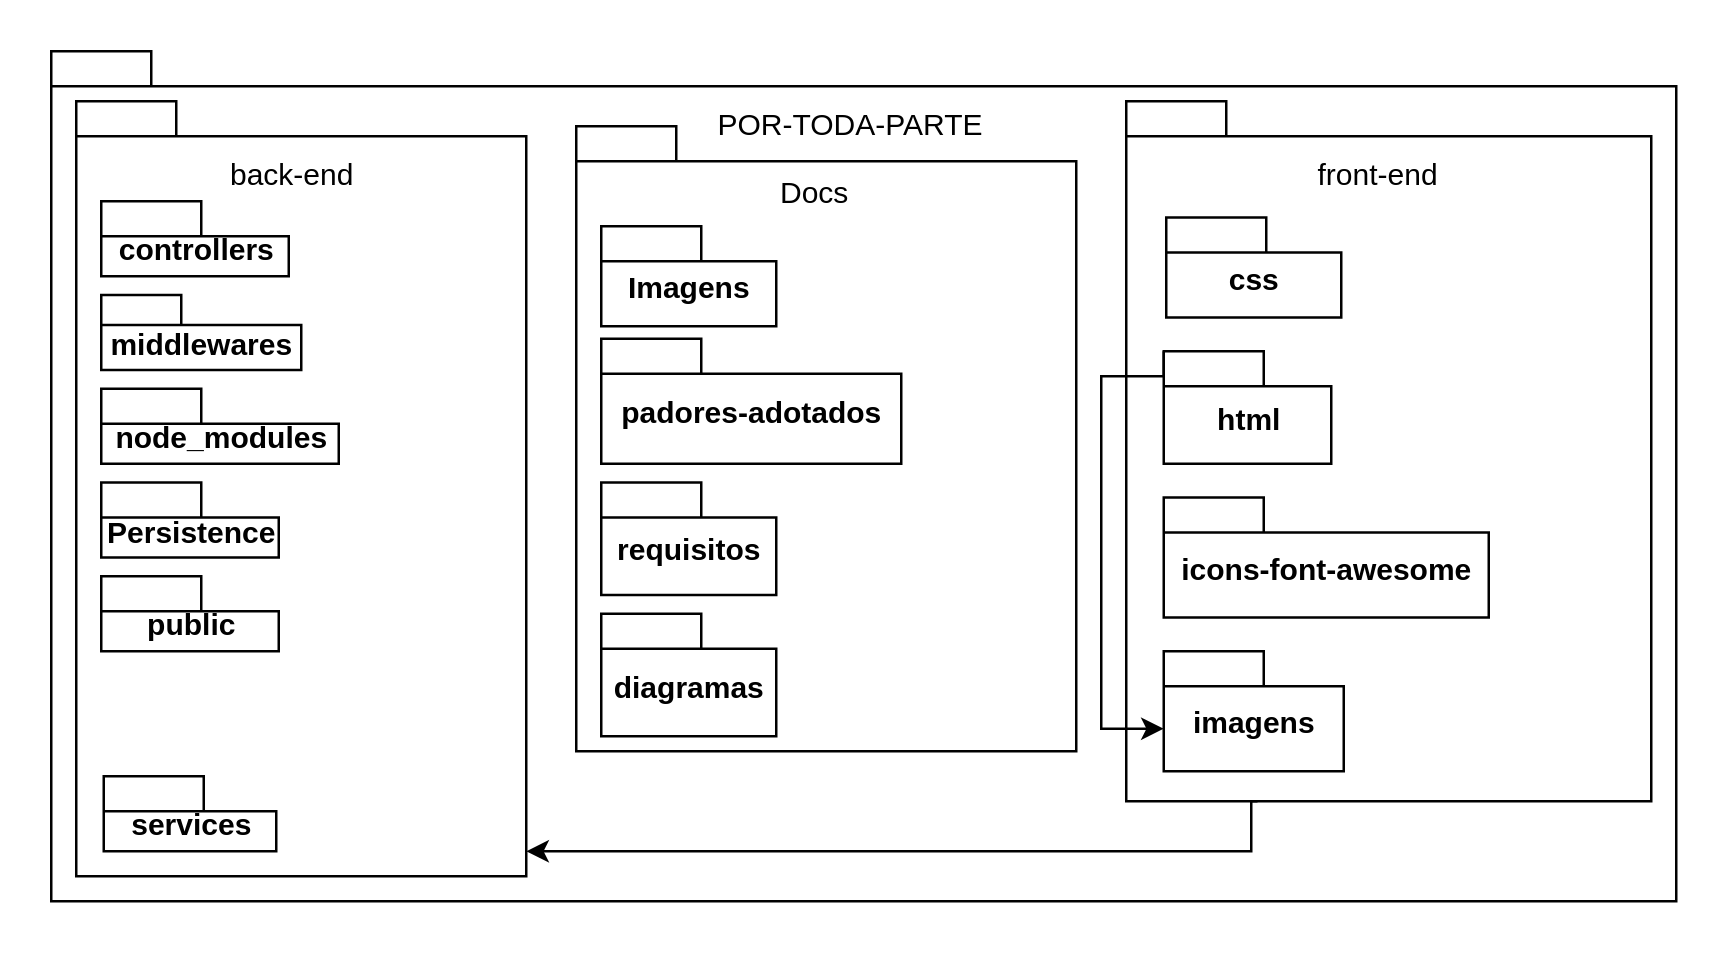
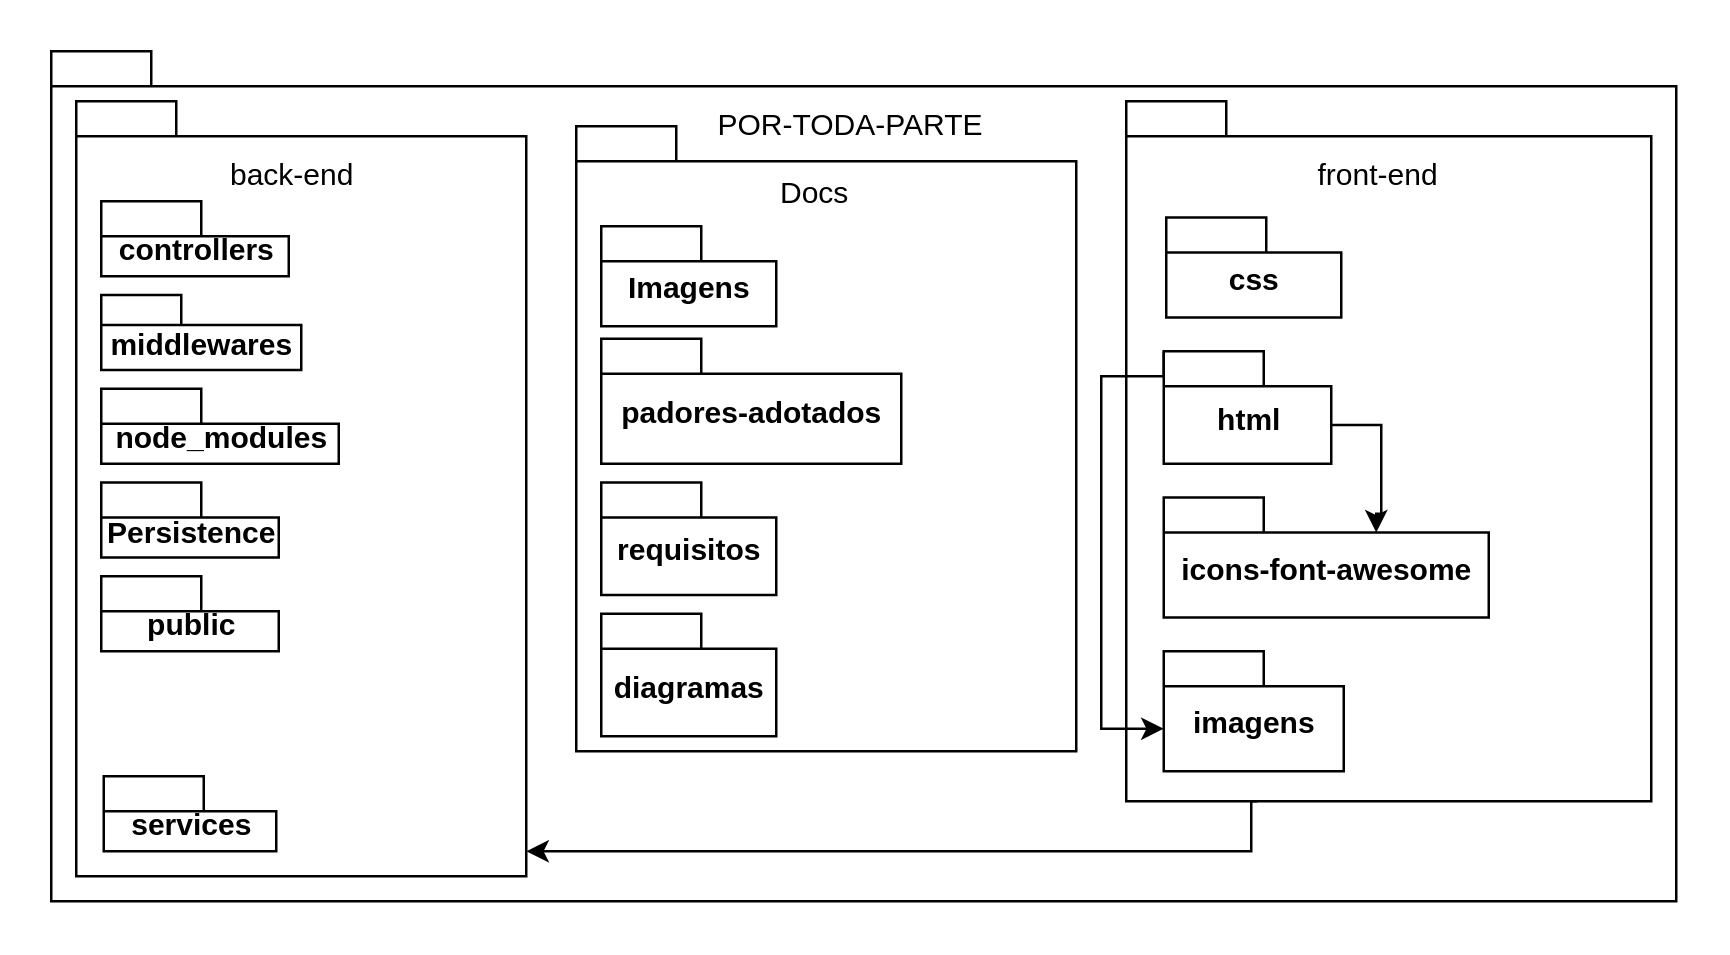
edge "html" -> "icons-font-awesome": added
